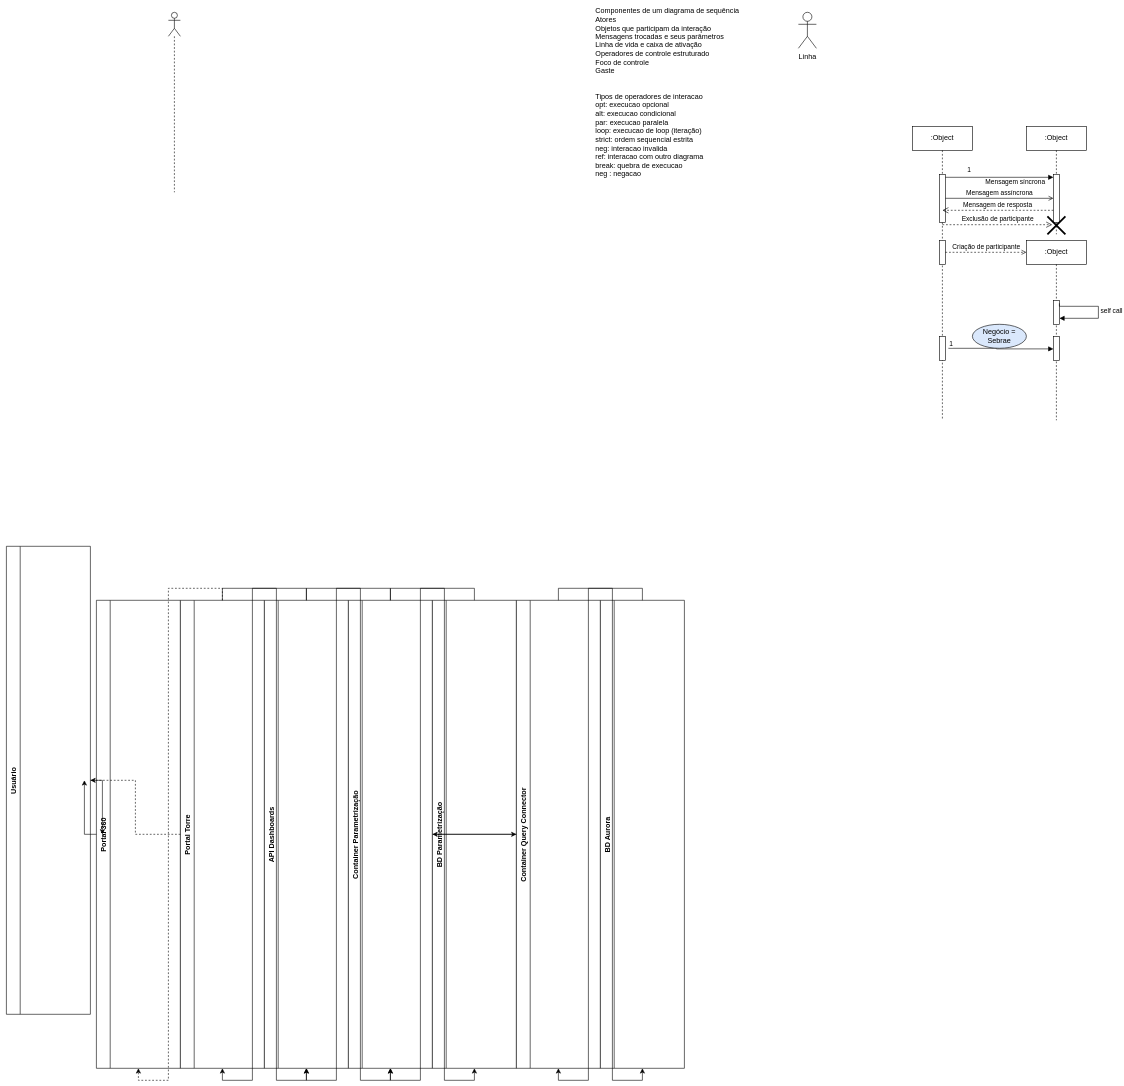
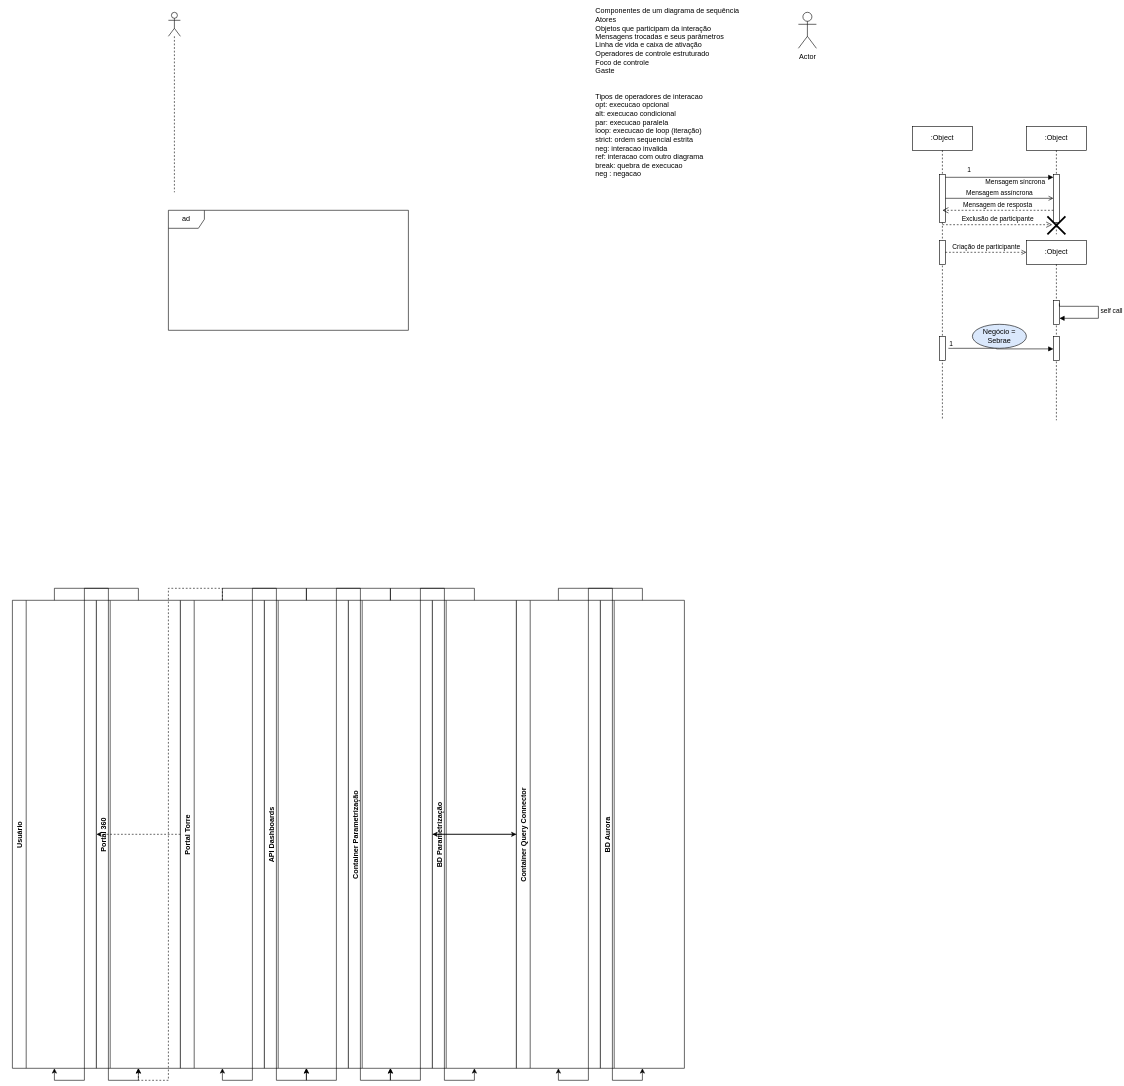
node "Linha": label "Linha" -> "Actor"
node "ad": added
node "Usuário": moved (48, 780) -> (54, 834)
